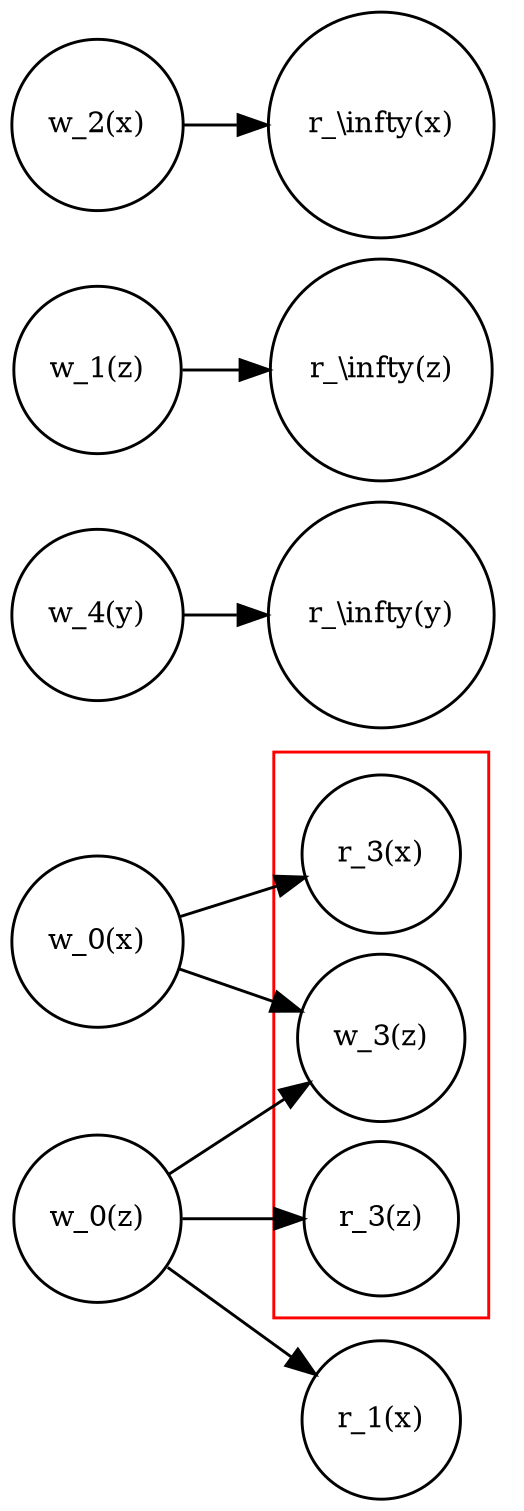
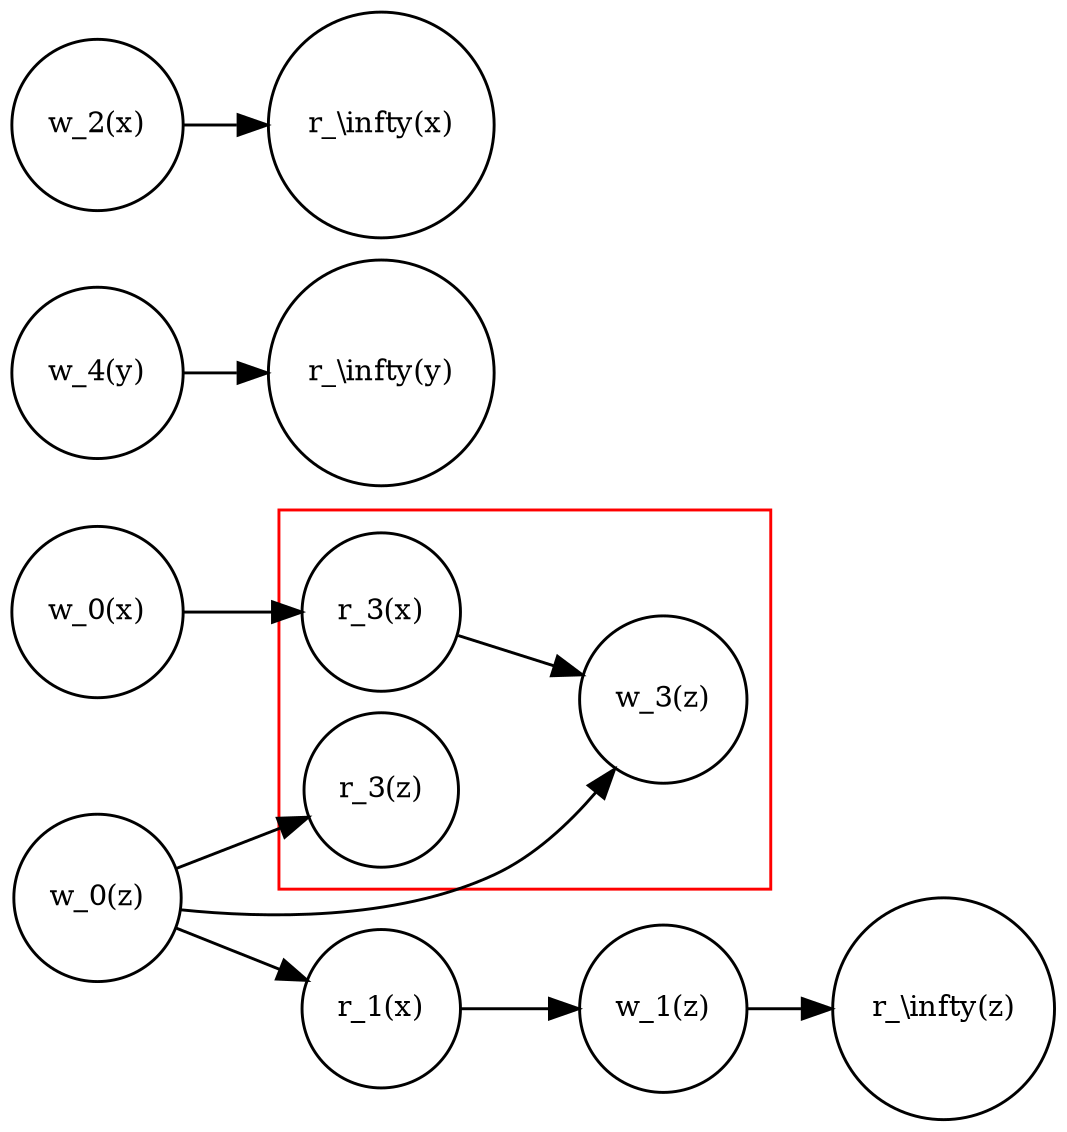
edge "w_0(x)" -> "w_3(z)": now "r_3(x)" -> "w_3(z)"
edge "r_1(x)" -> "w_1(z)": added
